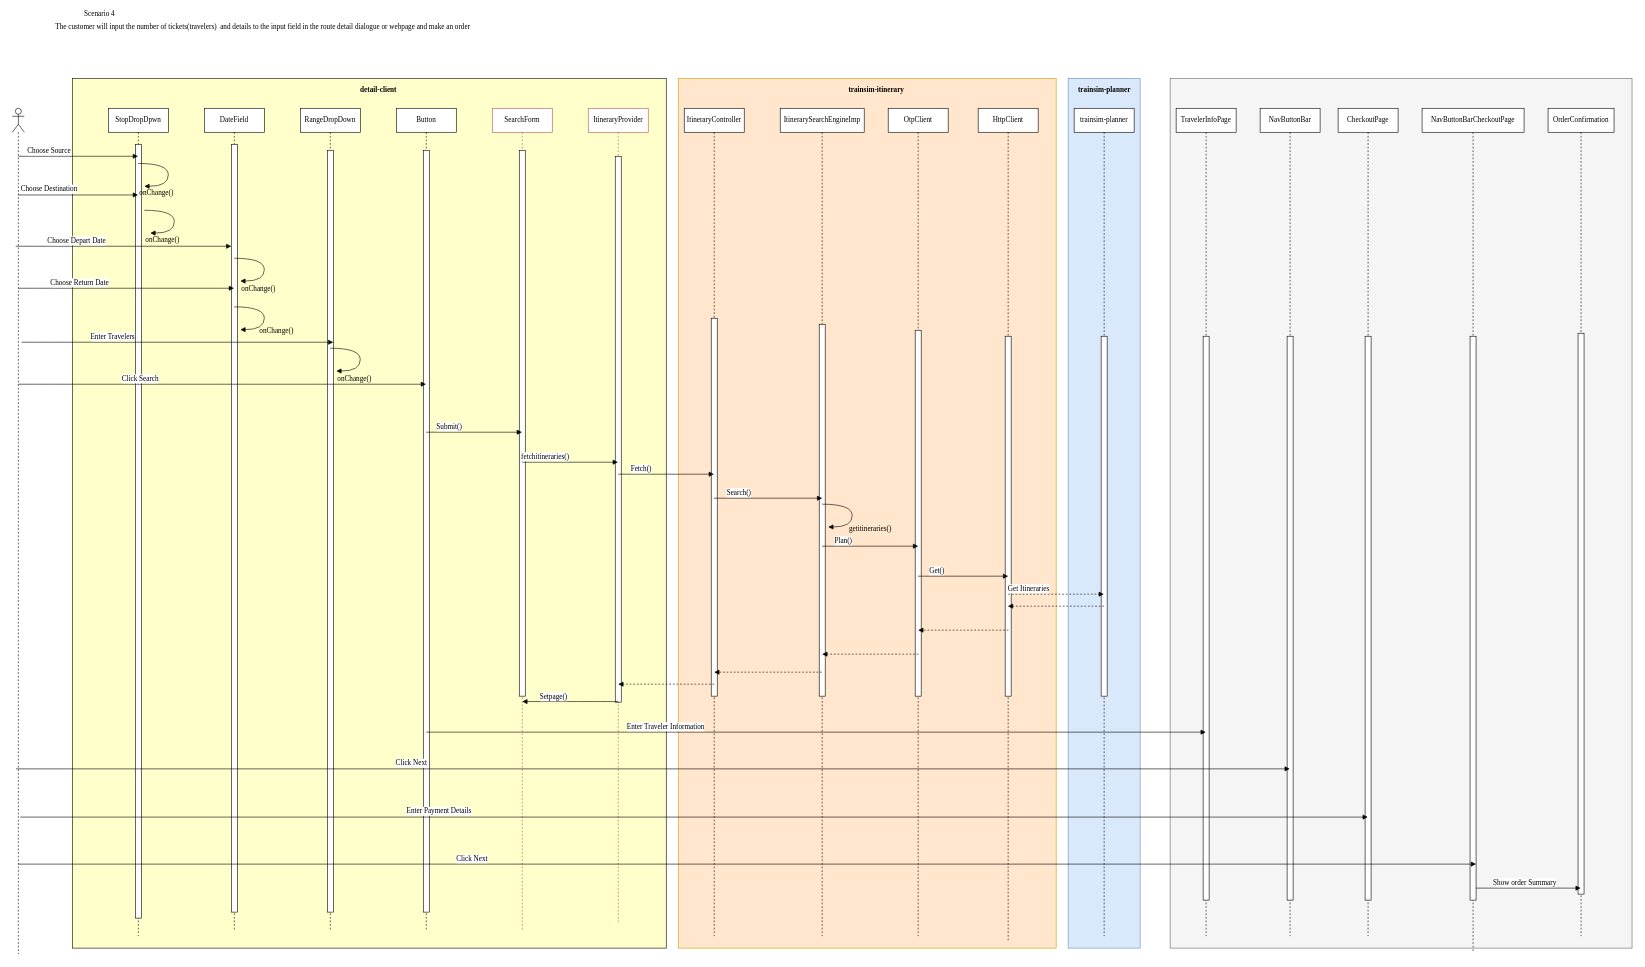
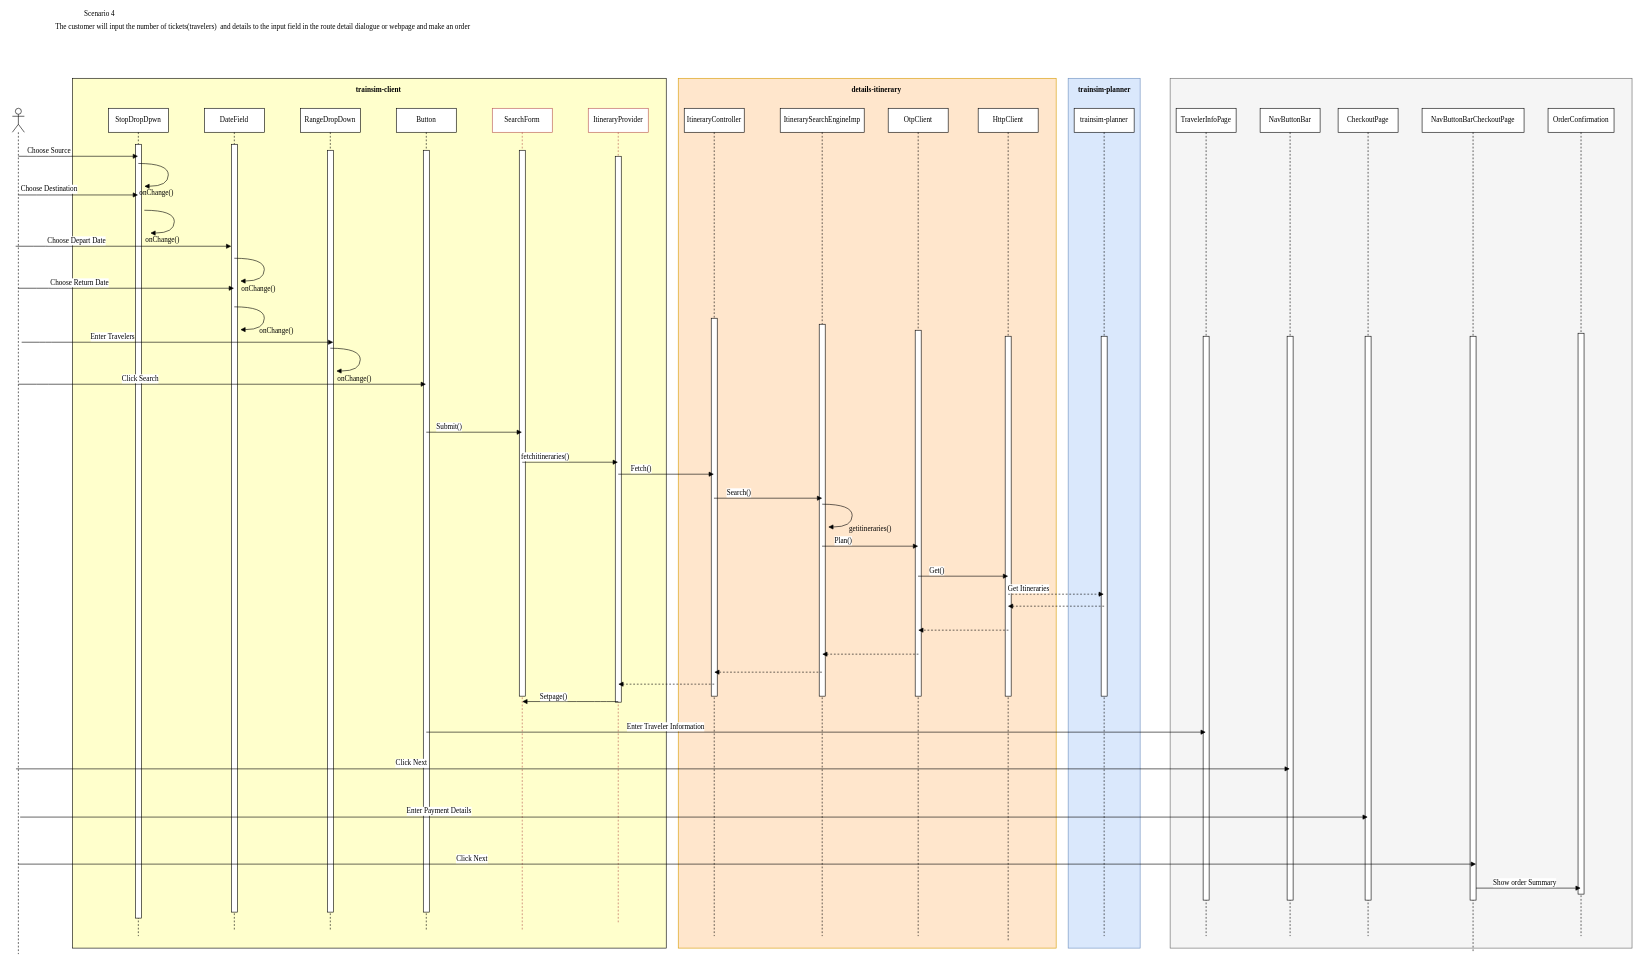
node "detail-client": label "detail-client" -> "trainsim-client"
node "trainsim-itinerary": label "trainsim-itinerary" -> "details-itinerary"
